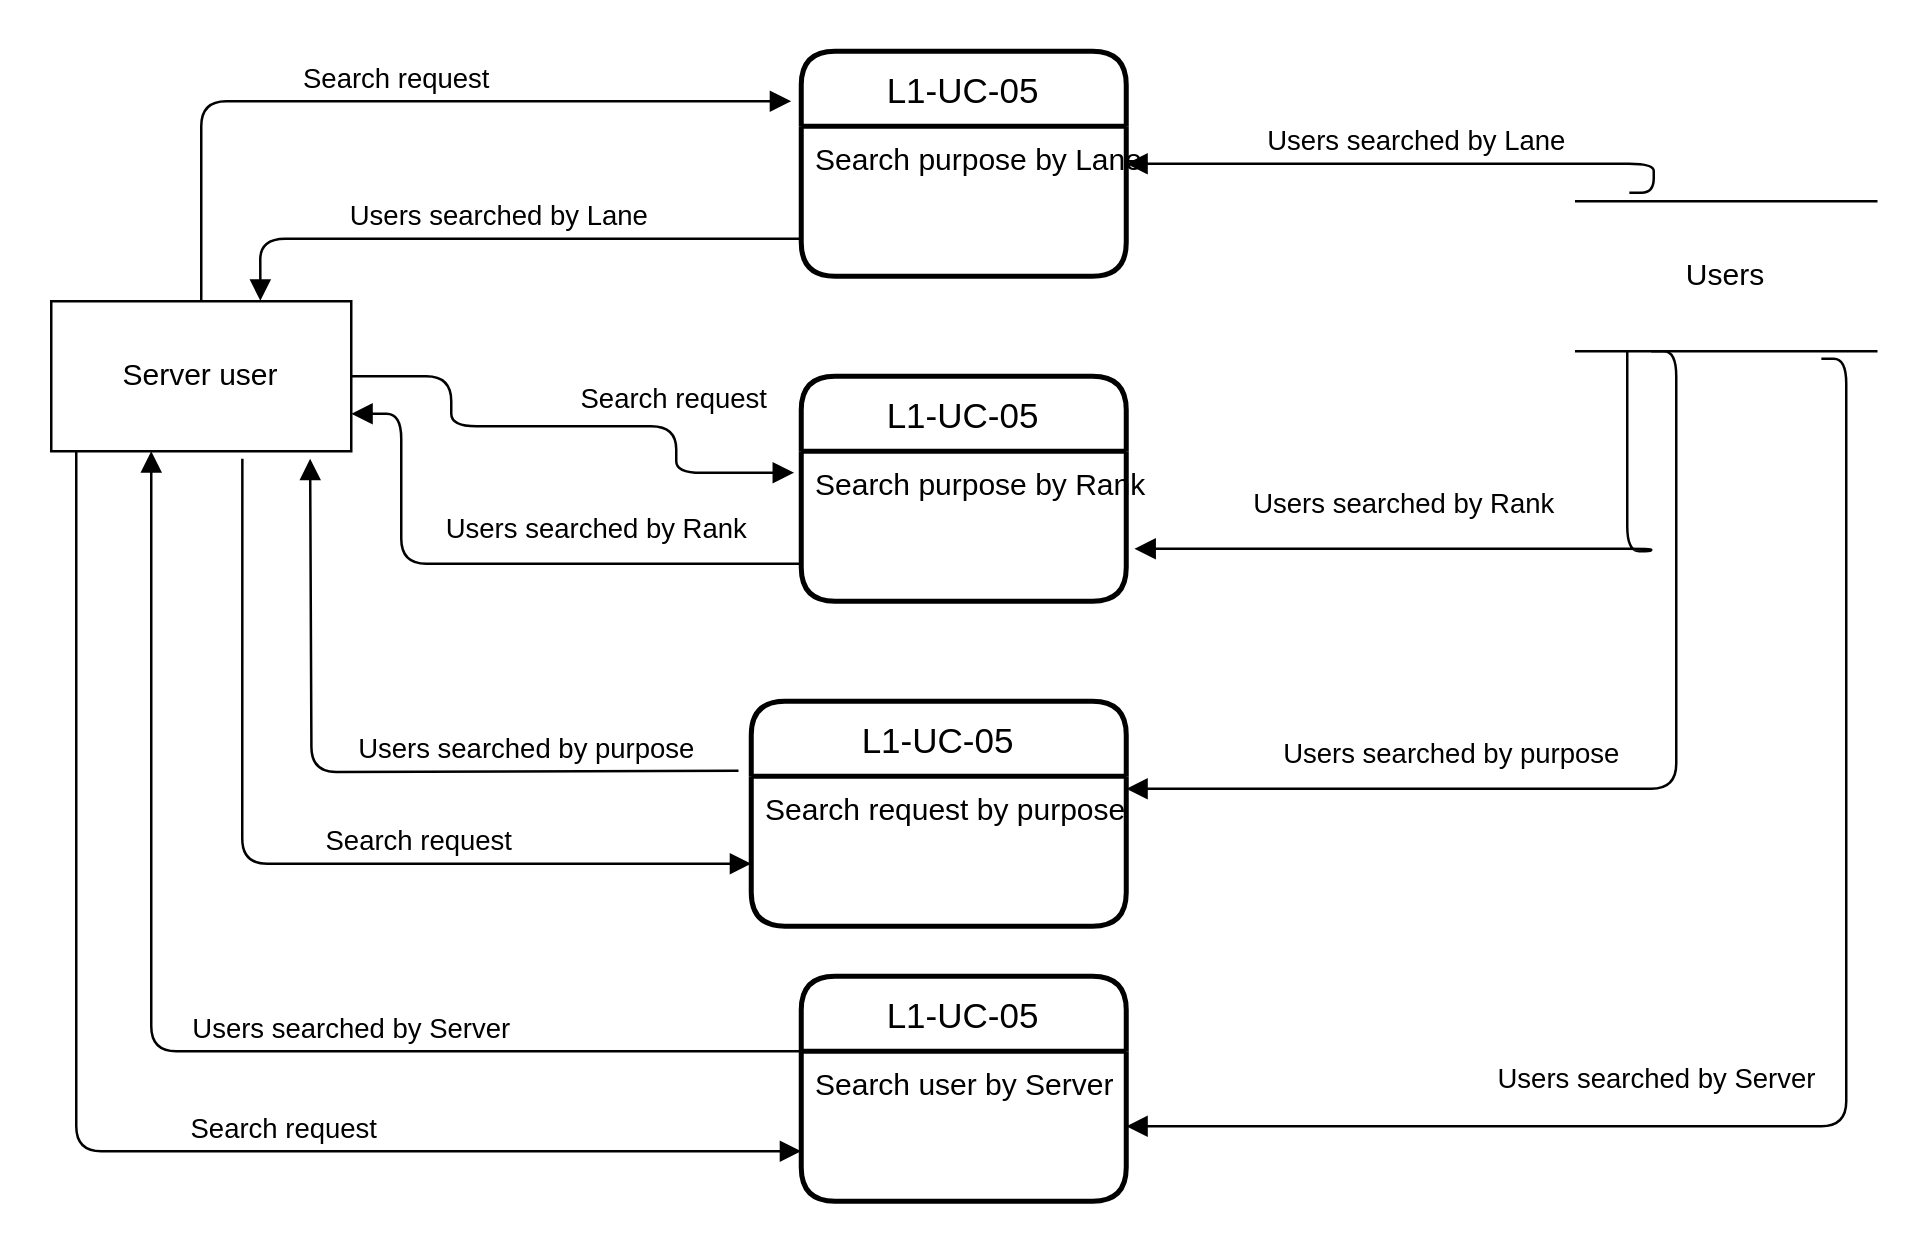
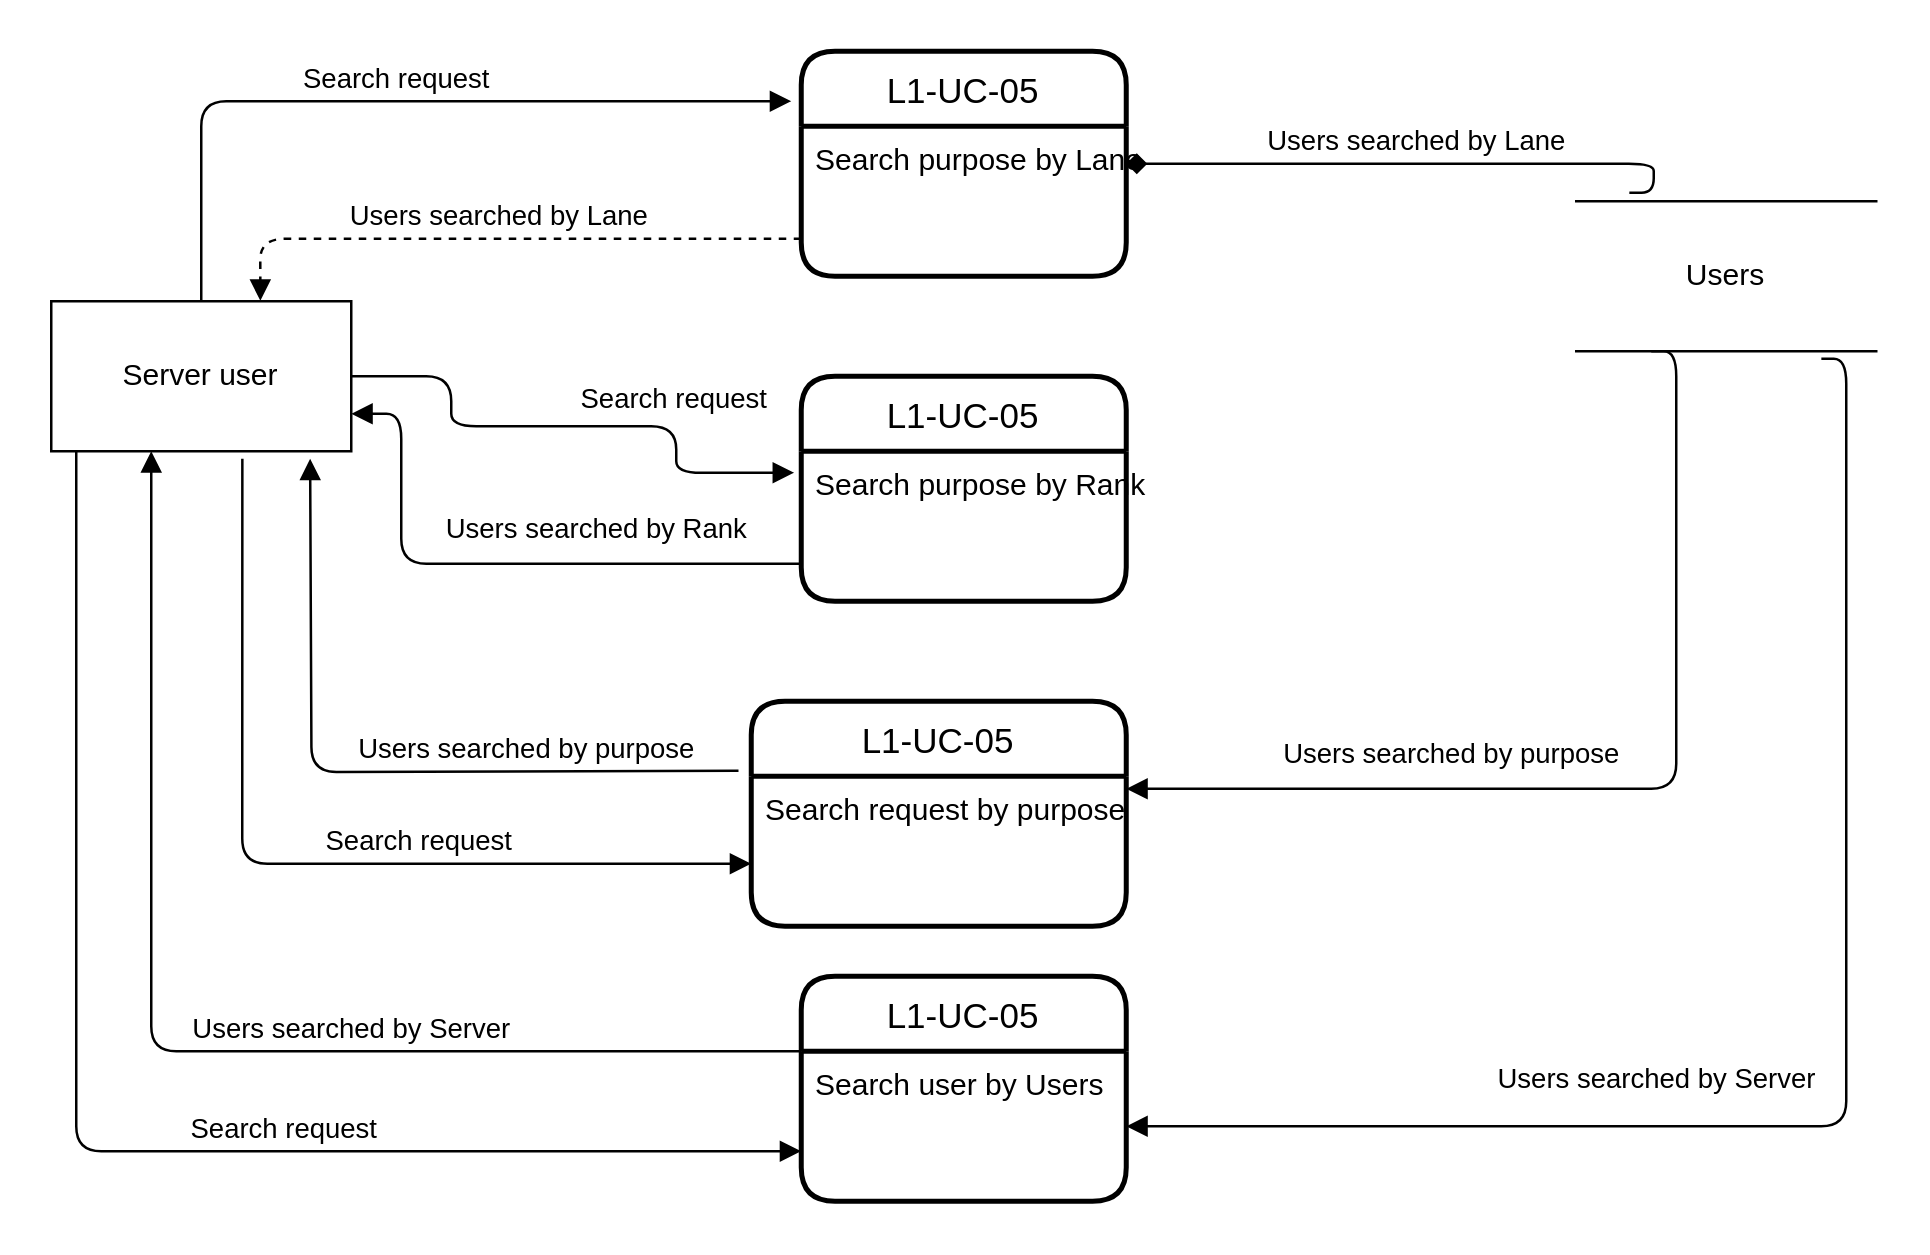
edge "Users" -> "Search purpose by Lane": arrowhead block -> diamond
edge "Search purpose by Lane" -> "Server user": style solid -> dashed
edge "Users" -> "Search purpose by Rank": removed, label "Users searched by Rank"
node "Search user by Server": label "Search user by Server" -> "Search user by Users"
